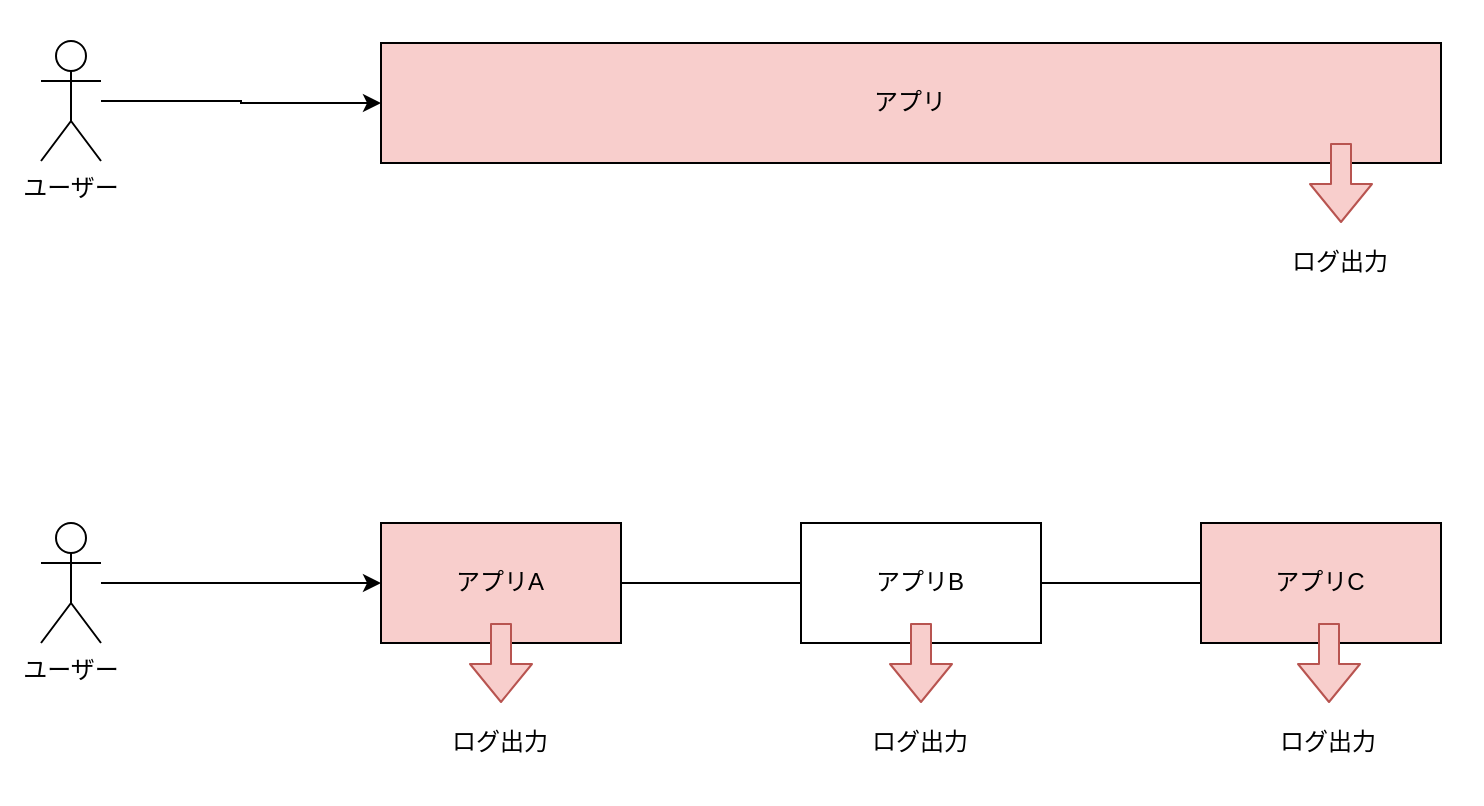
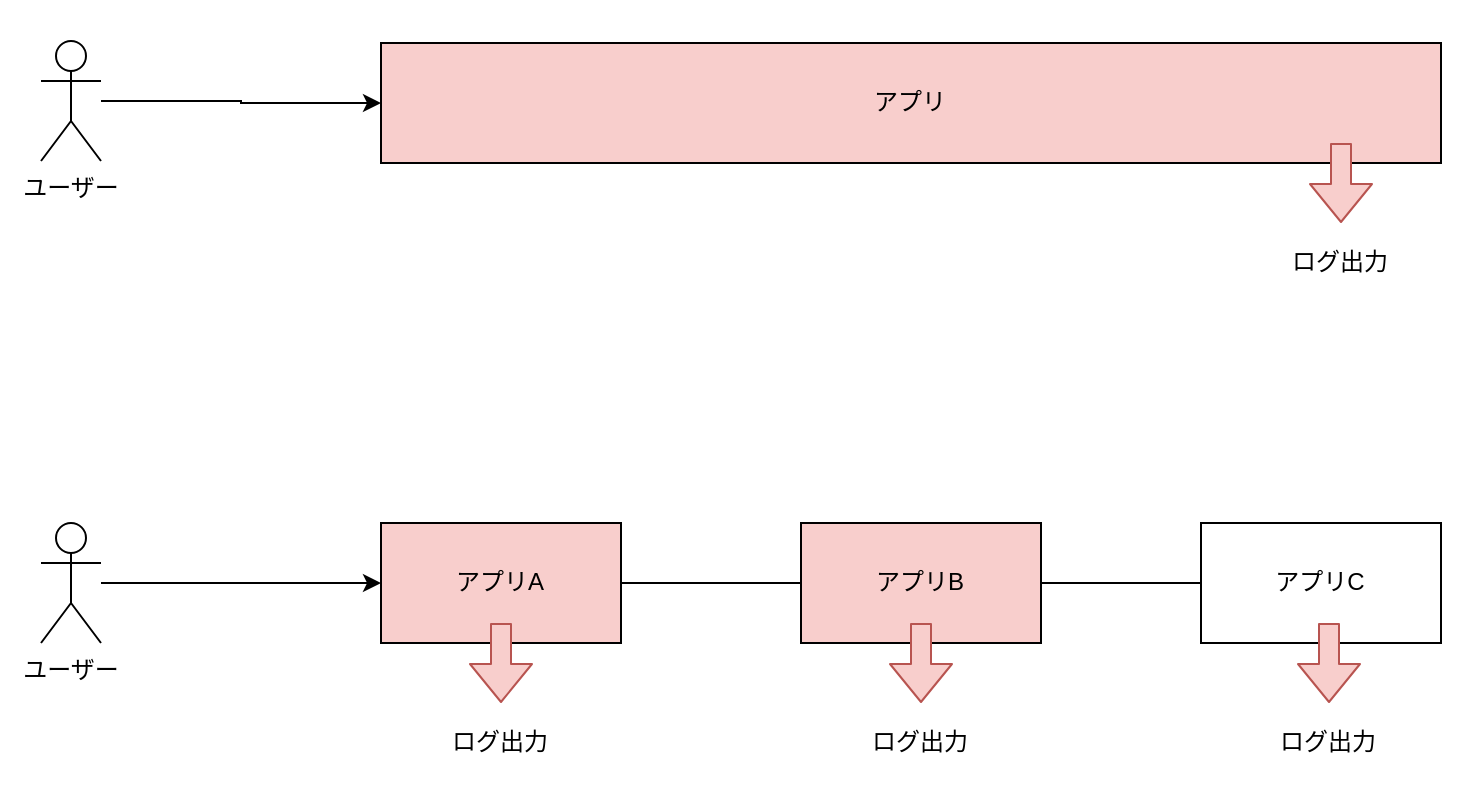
node "アプリB": fillcolor #ffffff -> #f8cecc
node "アプリC": fillcolor #f8cecc -> #ffffff
